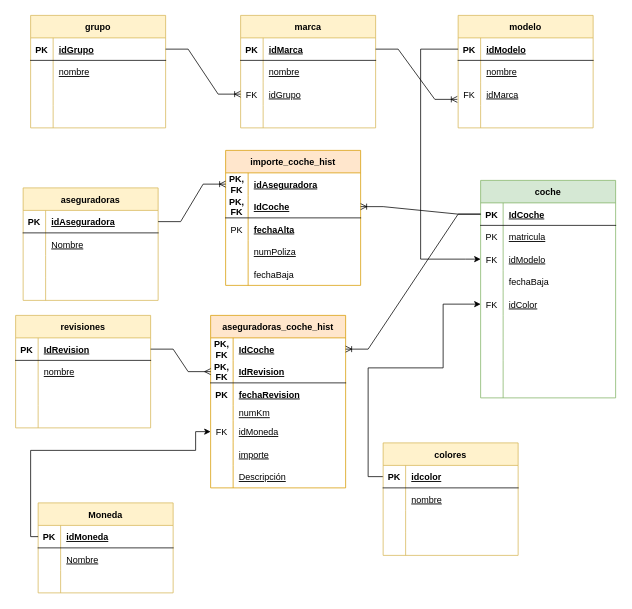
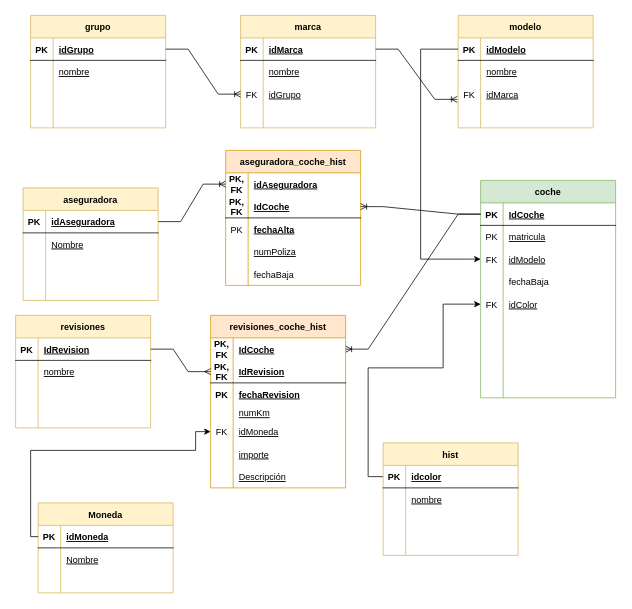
node "importe_coche_hist": label "importe_coche_hist" -> "aseguradora_coche_hist"
node "aseguradoras": label "aseguradoras" -> "aseguradora"
node "aseguradoras_coche_hist": label "aseguradoras_coche_hist" -> "revisiones_coche_hist"
node "colores": label "colores" -> "hist"
